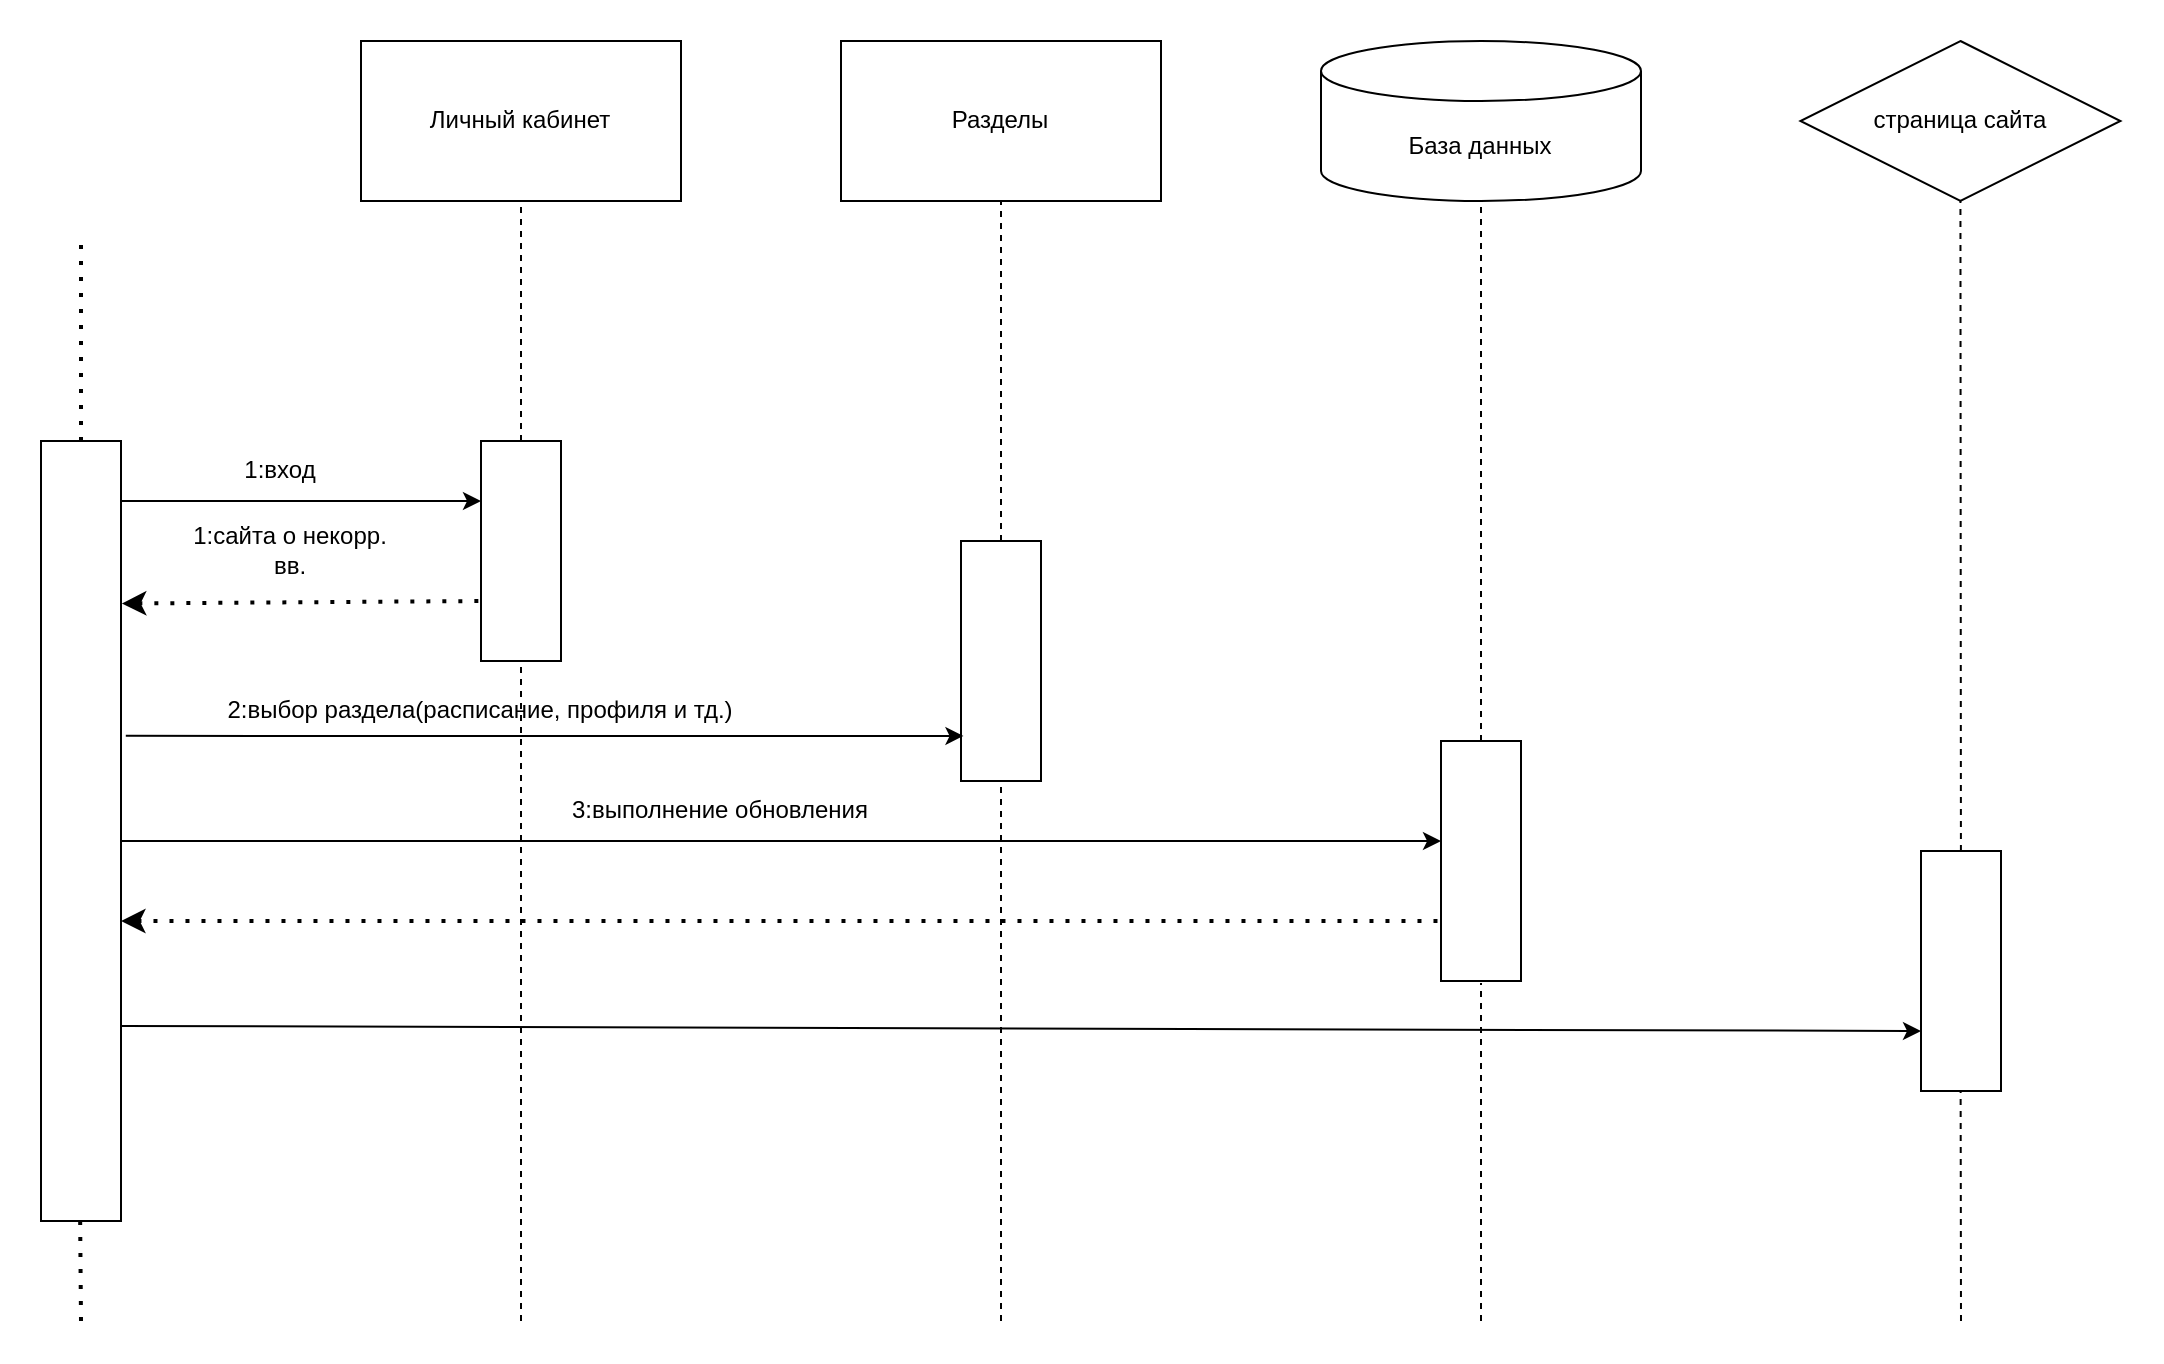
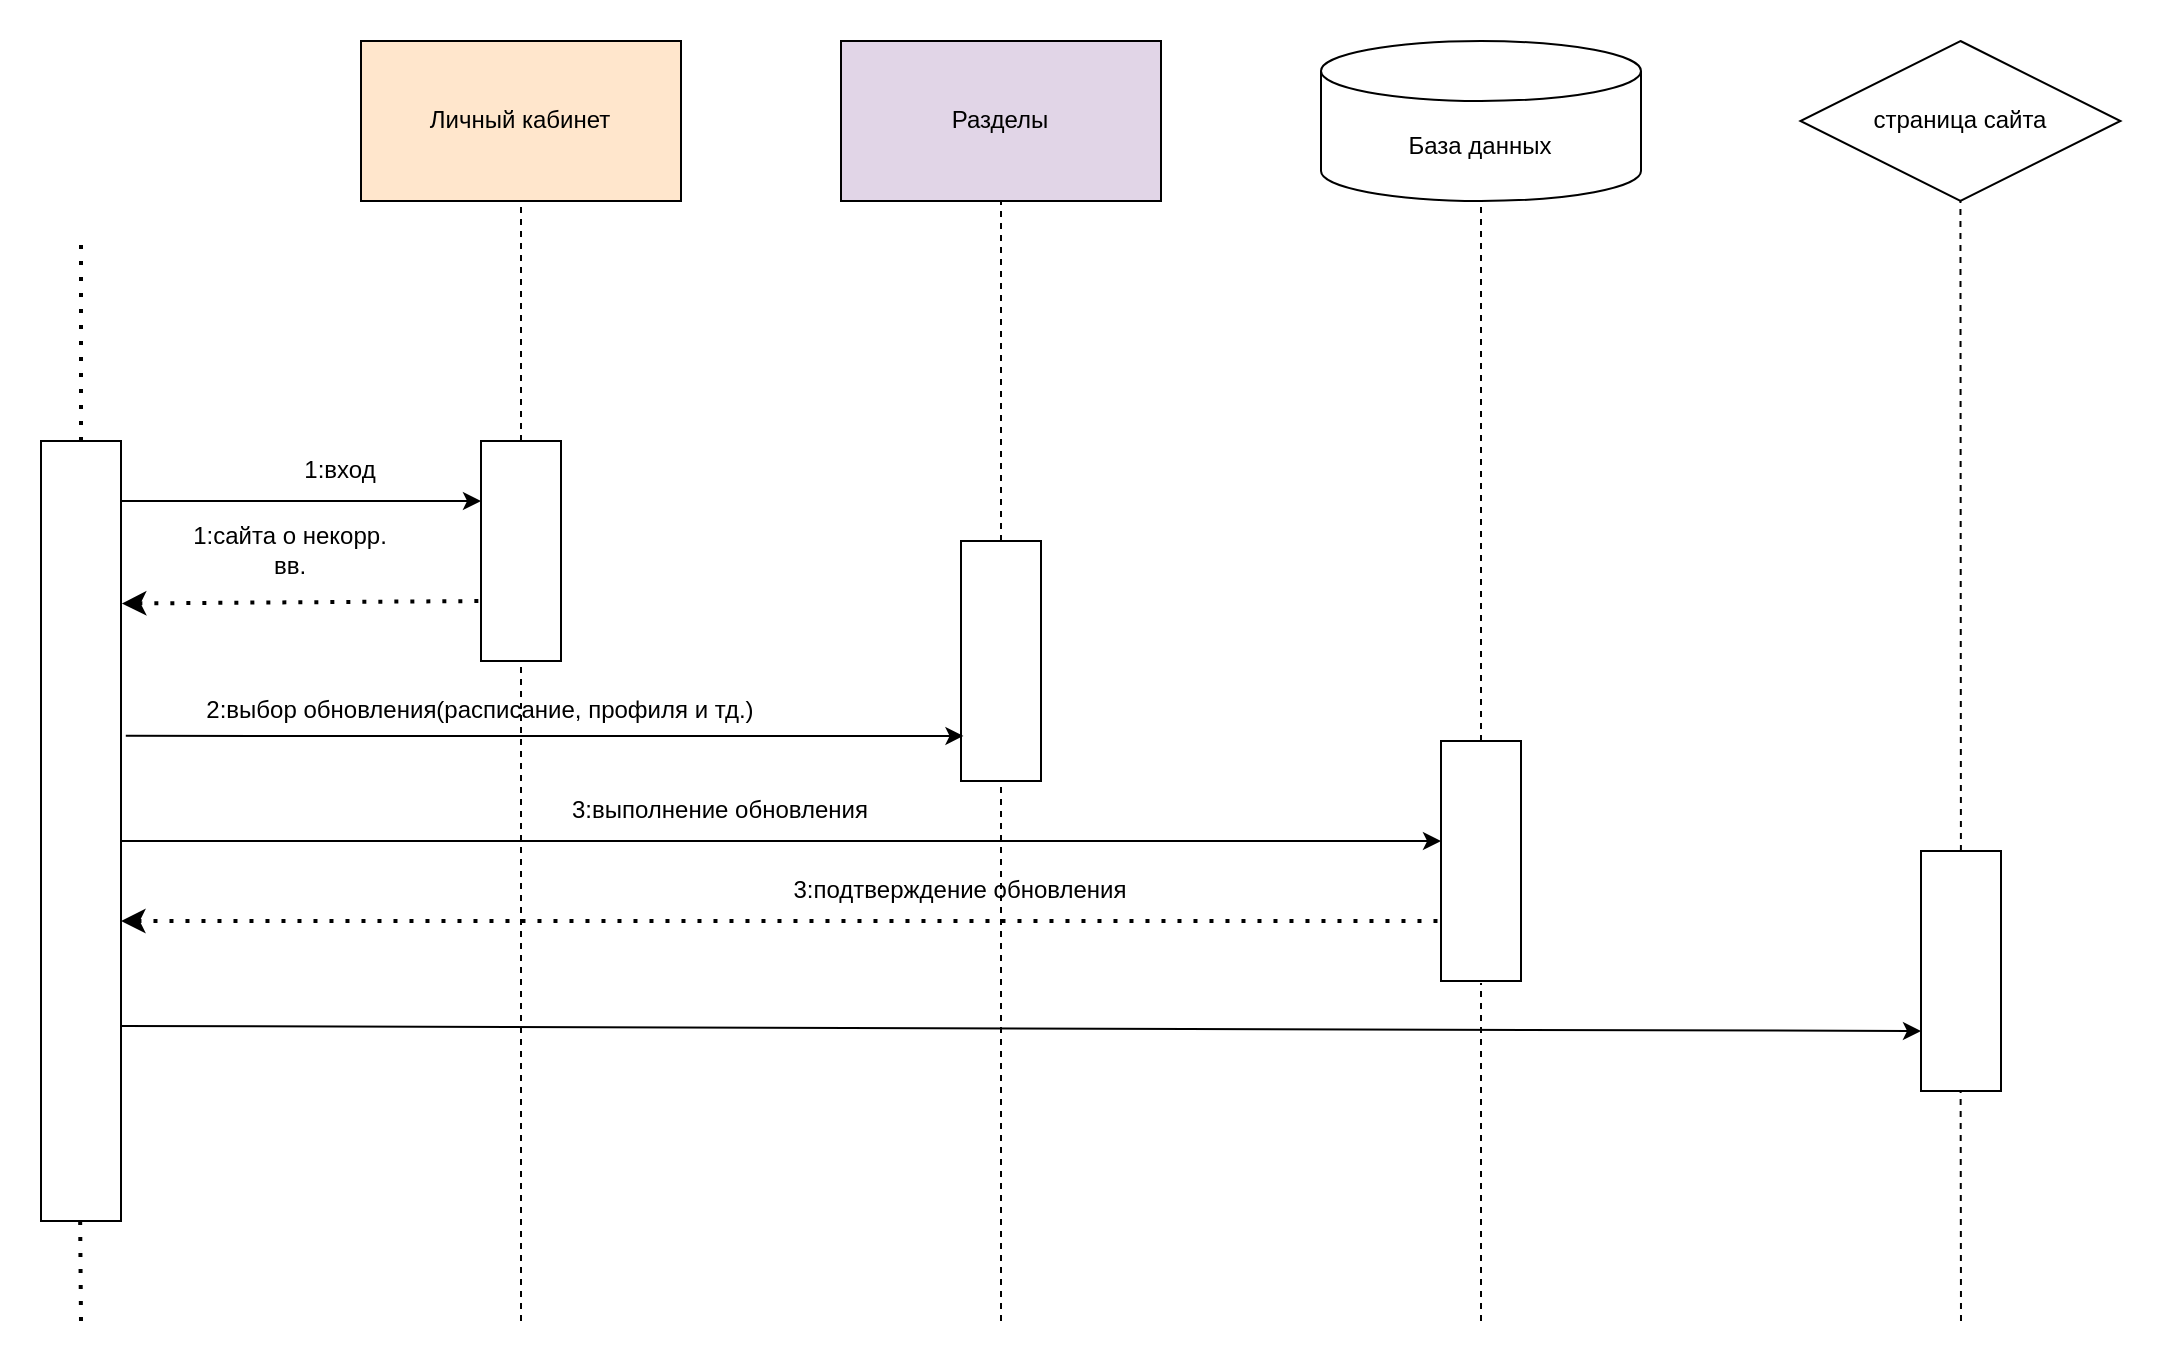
node "Личный кабинет": fillcolor #ffffff -> #ffe6cc
node "Разделы": fillcolor #ffffff -> #e1d5e7
node "1:вход": moved (281, 471) -> (341, 471)
node "2:выбор раздела(расписание, профиля и тд.)": label "2:выбор раздела(расписание, профиля и тд.)" -> "2:выбор обновления(расписание, профиля и тд.)"
node "3:подтверждение обновления": added
